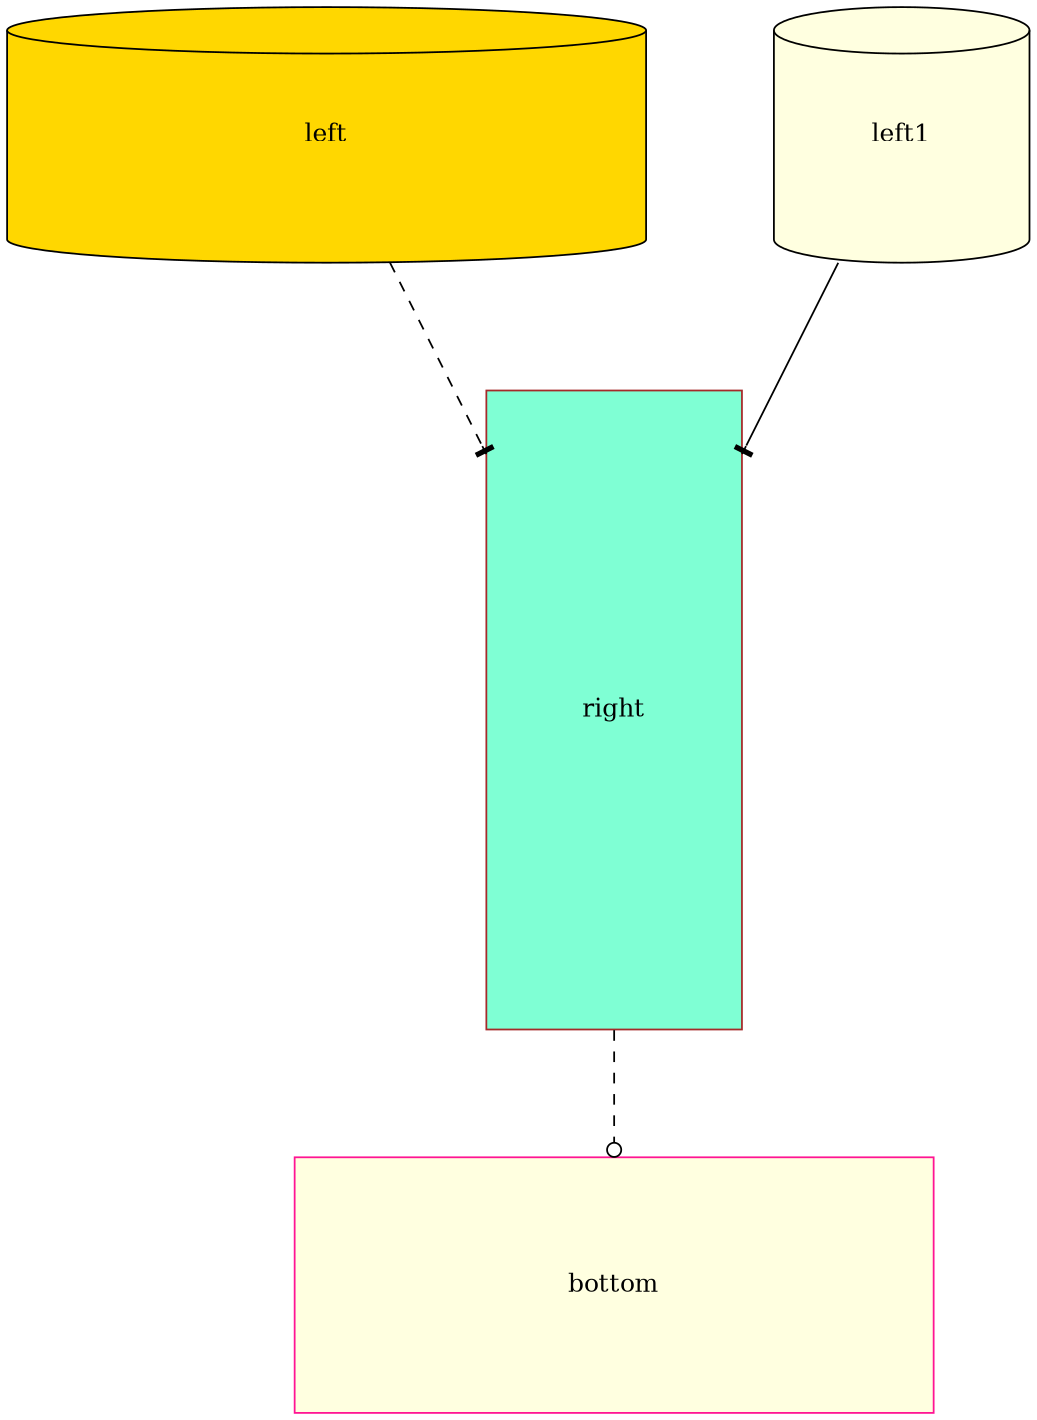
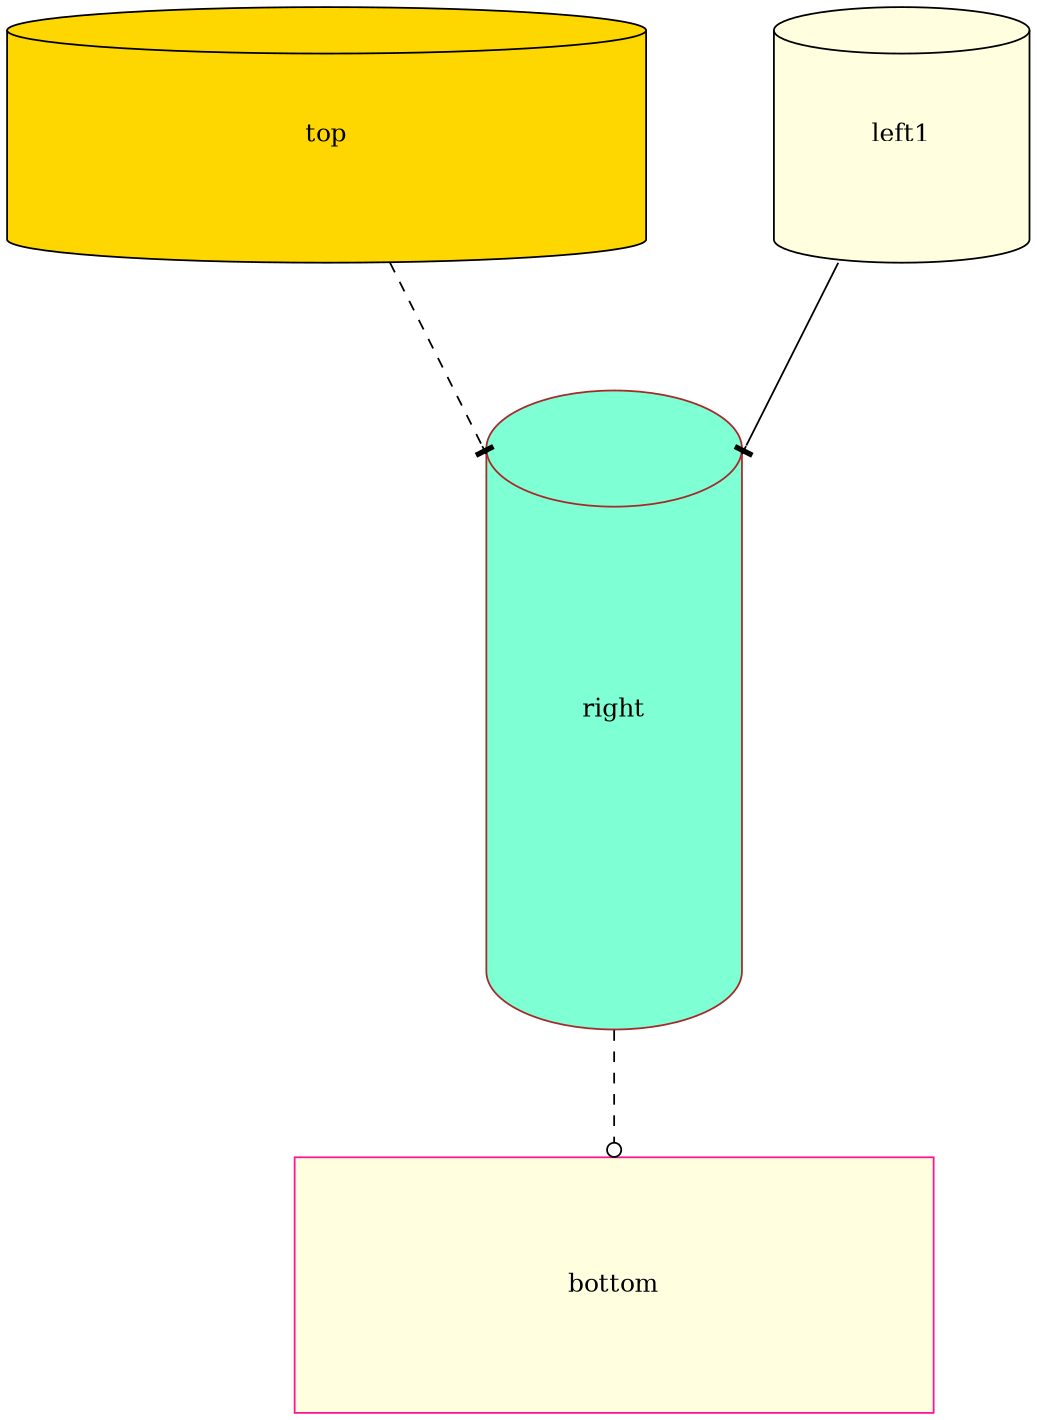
node "left": label "left" -> "top"
node "right": shape box -> cylinder
